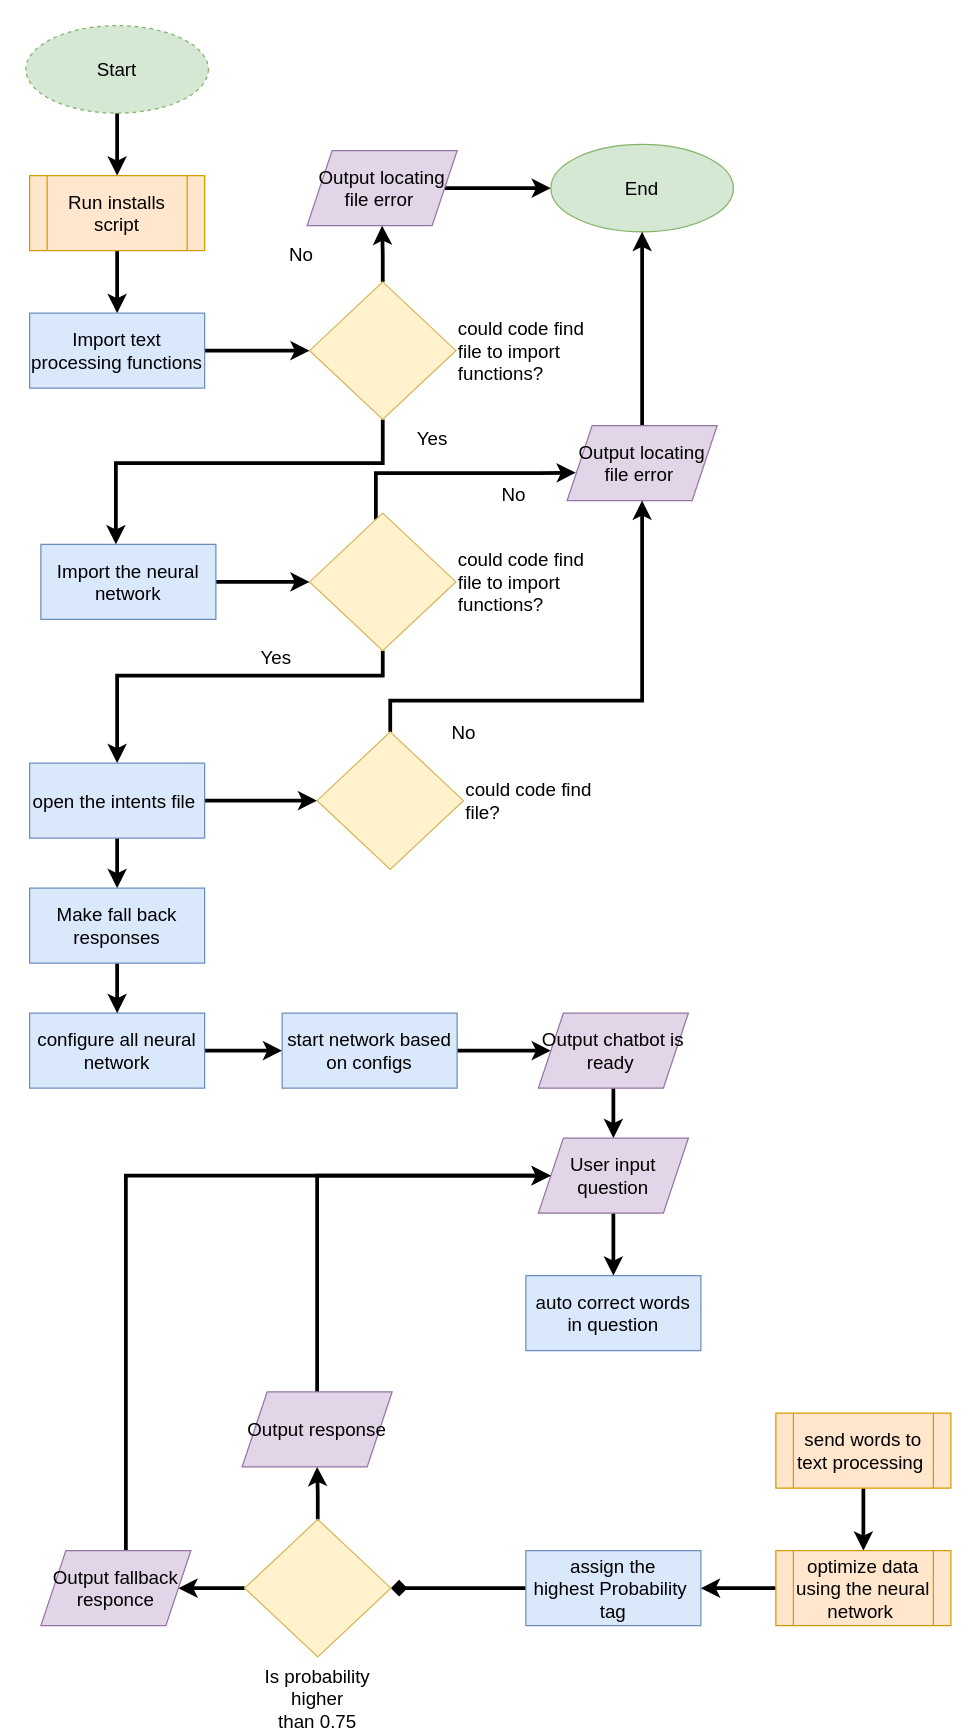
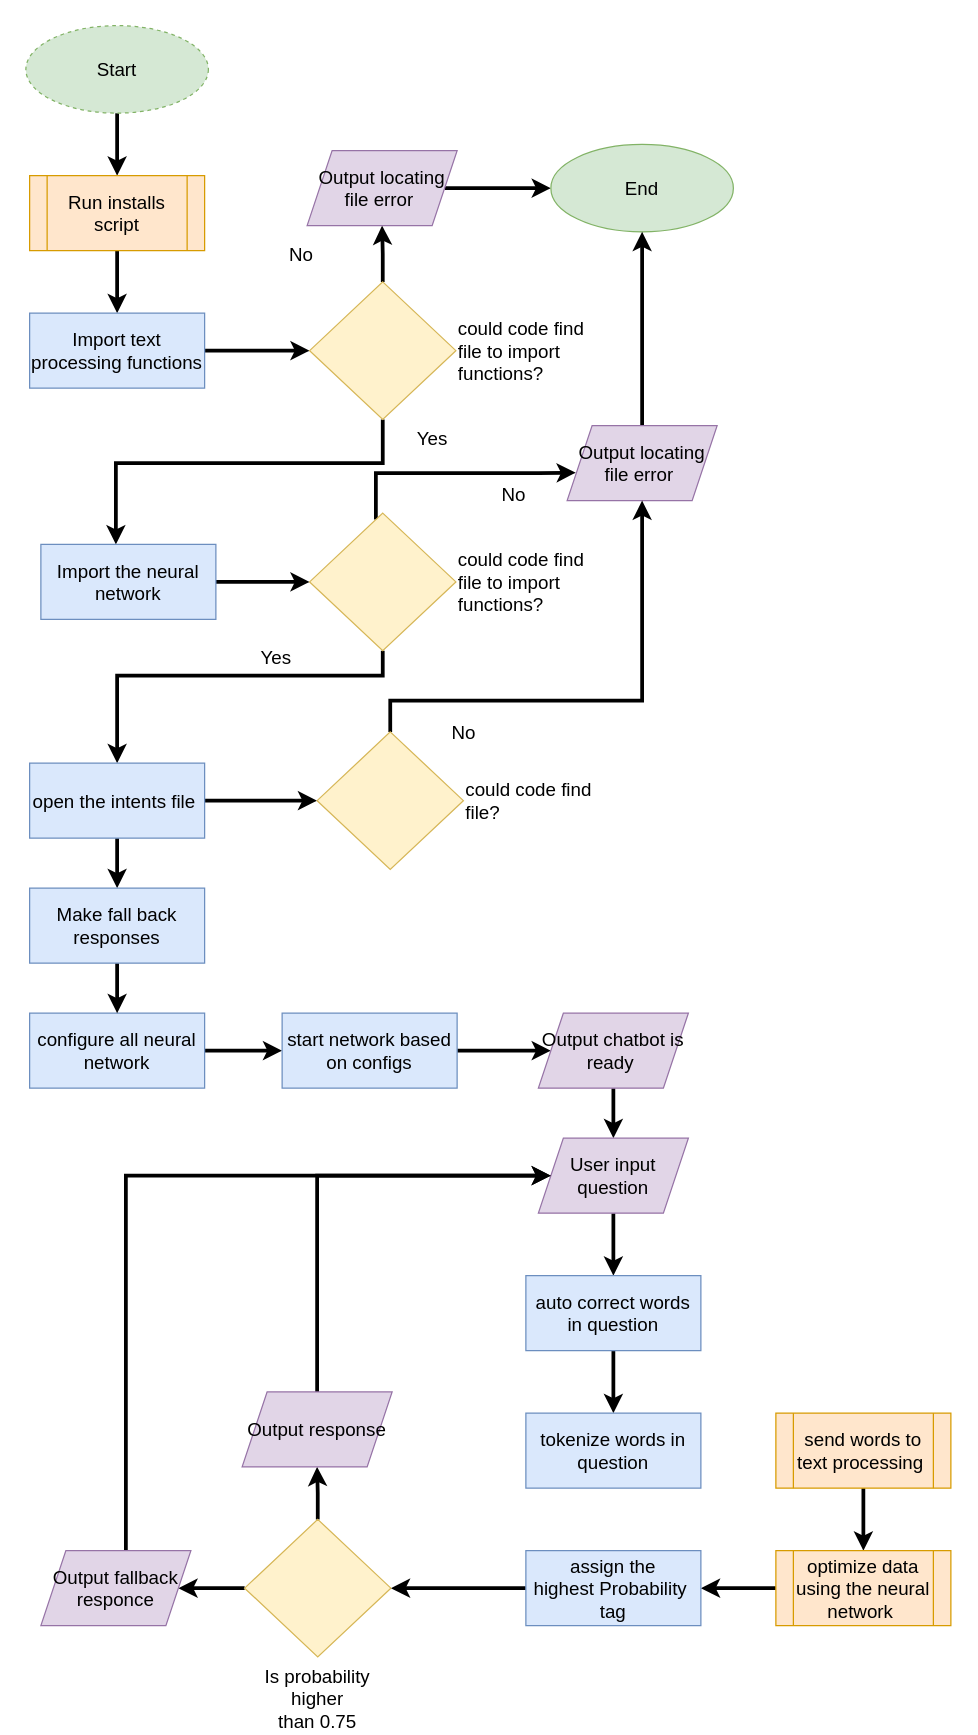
edge "auto correct words in question" -> "tokenize words in question": added
node "tokenize words in question": added
edge "assign the highest Probability tag" -> "Is probability higher than 0.75": arrowhead diamond -> classic
